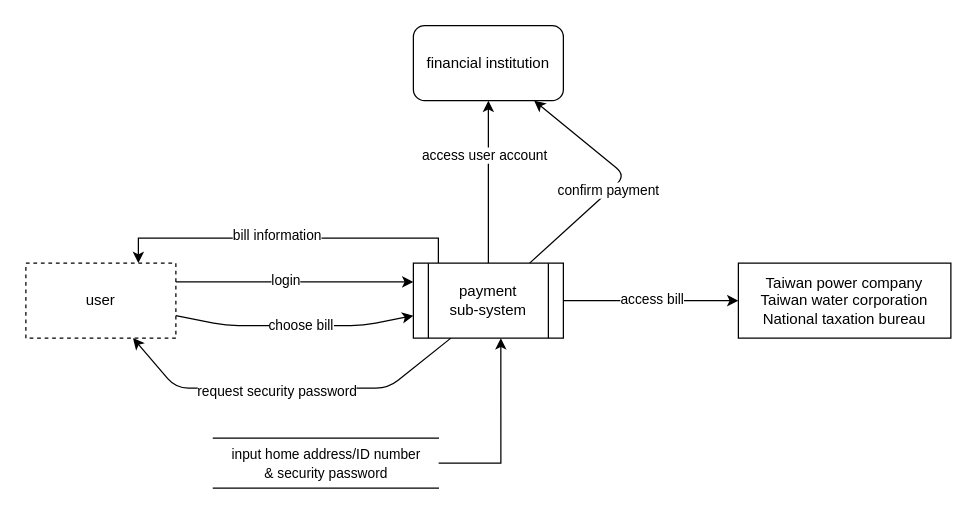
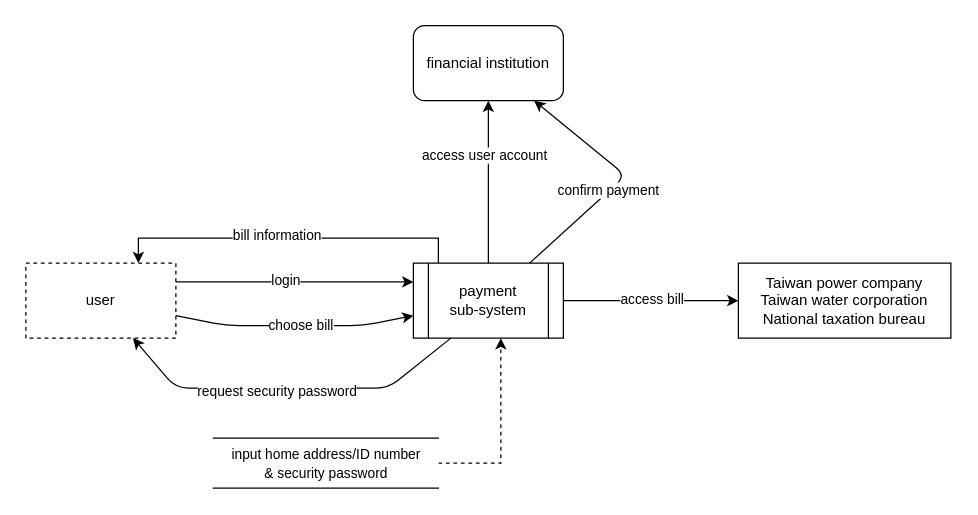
edge "input home address/ID number & security password" -> "payment sub-system": style solid -> dashed
